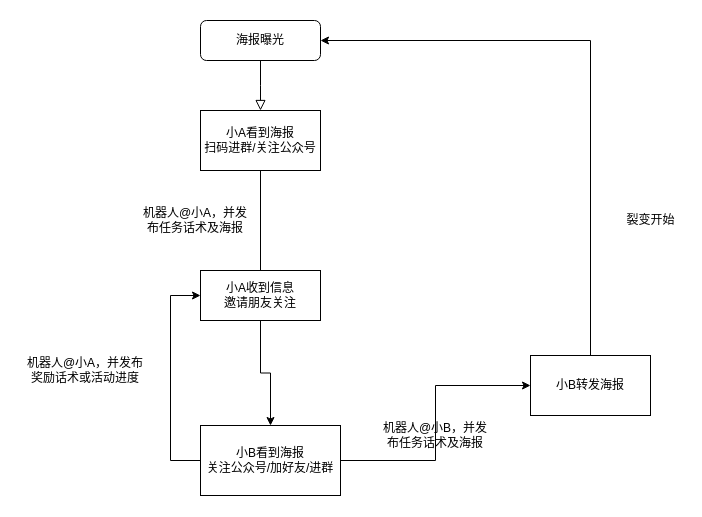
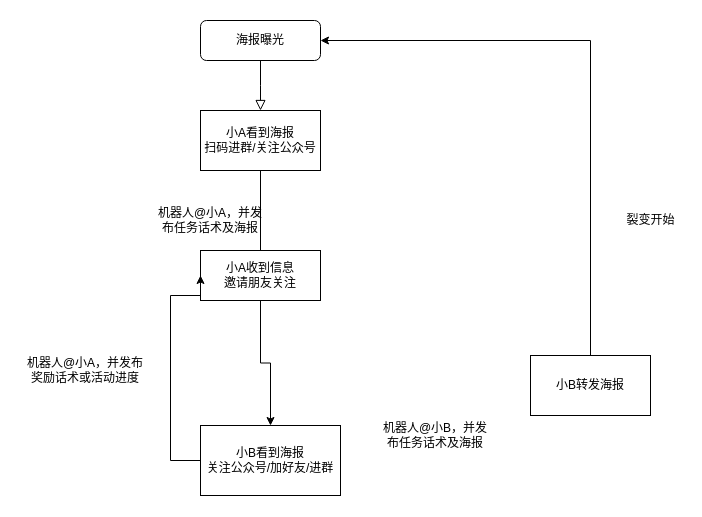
node "机器人@小A，并发布任务话术及海报": moved (196, 221) -> (211, 221)
node "小A收到信息 邀请朋友关注": moved (261, 296) -> (261, 276)
edge "小B看到海报 关注公众号/加好友/进群" -> "小B转发海报": removed
